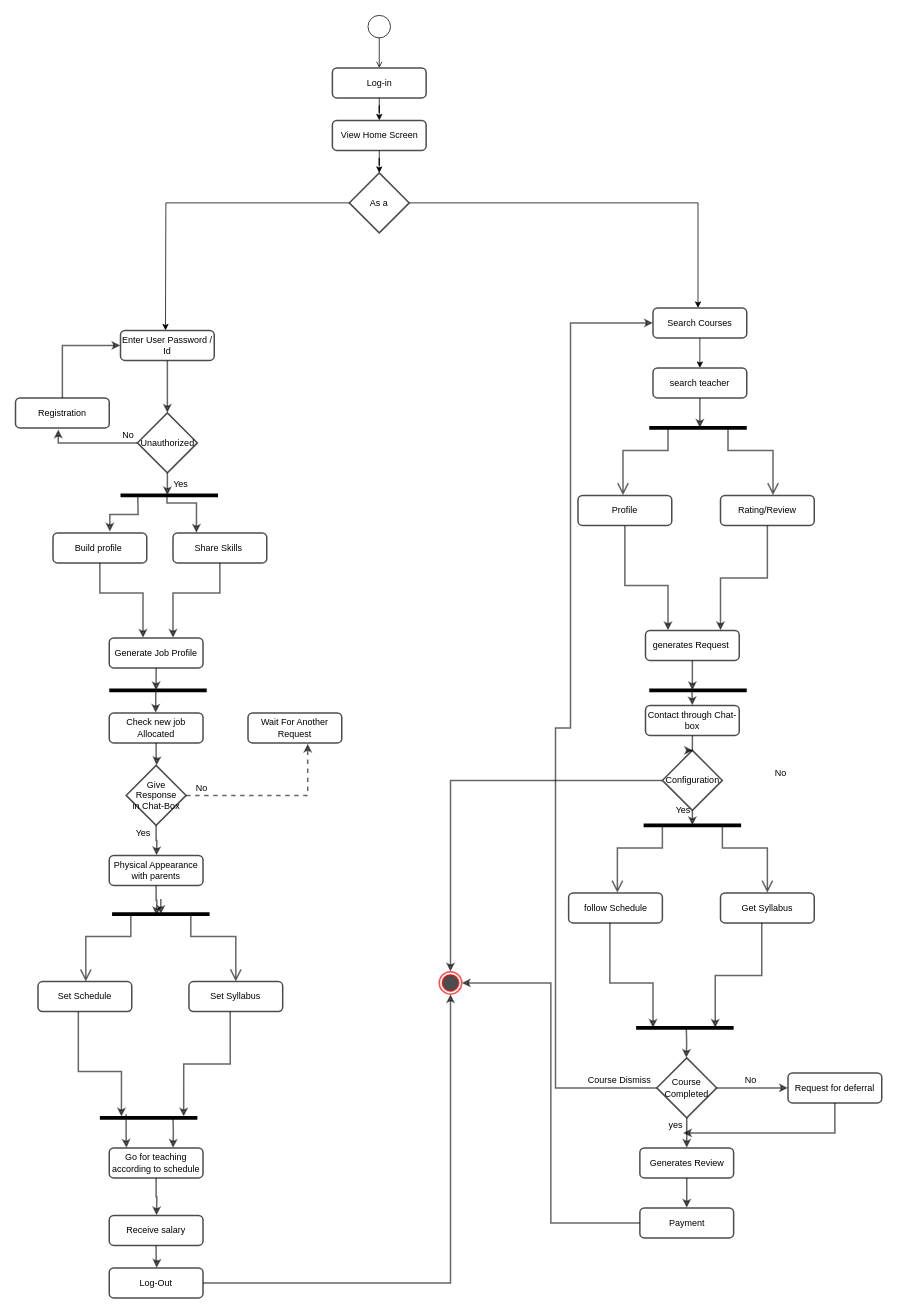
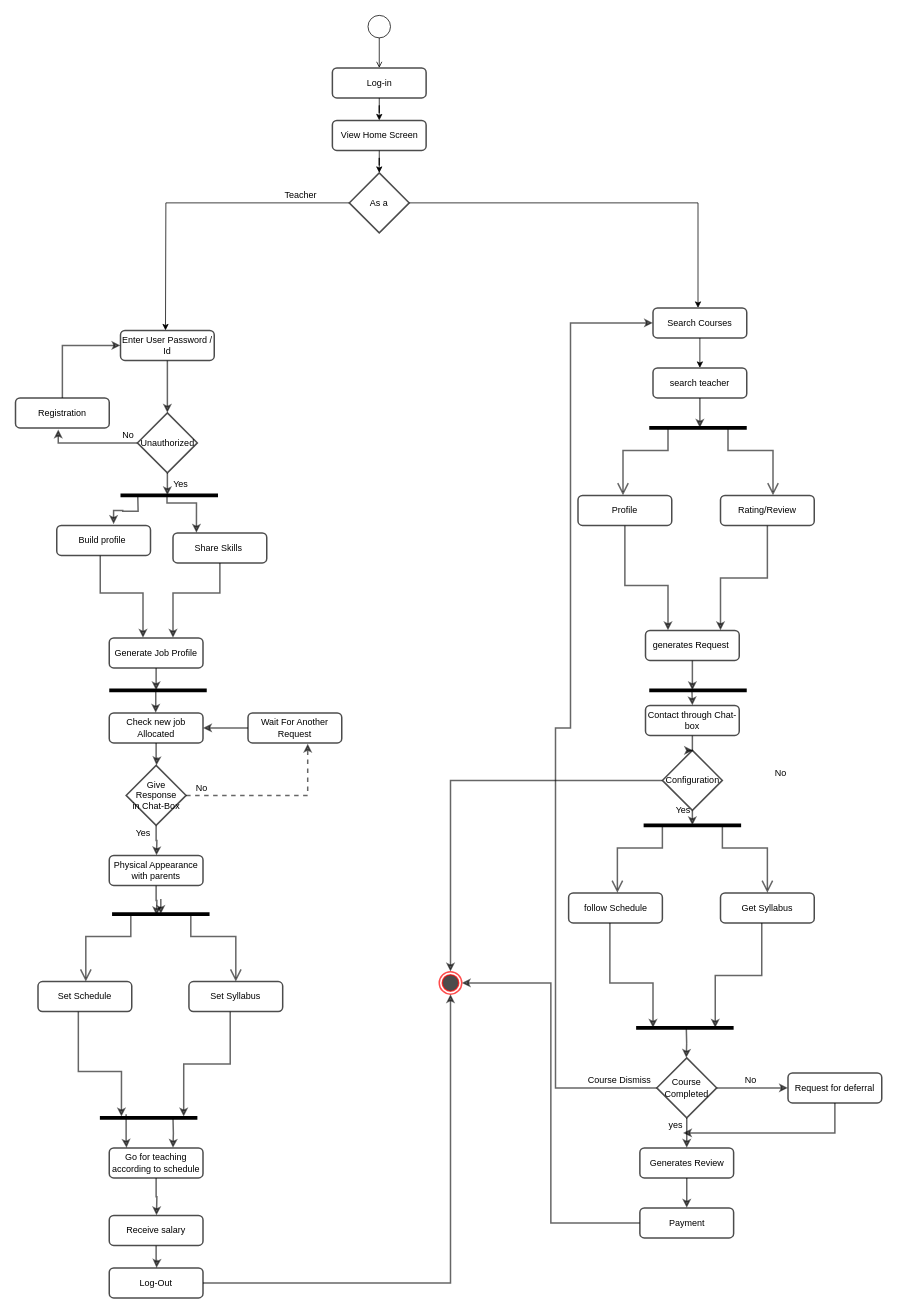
node "Teacher": added
node "Build profile": moved (100, 548) -> (104, 540)
edge "Wait For Another Request" -> "Check new job Allocated": added
